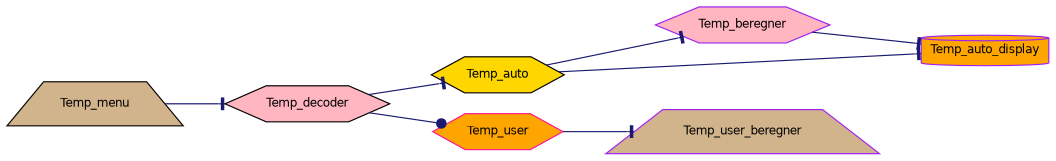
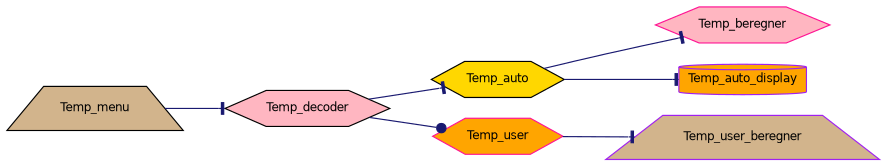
node "Temp_beregner": color purple -> deeppink
edge "Temp_beregner" -> "Temp_auto_display": removed
